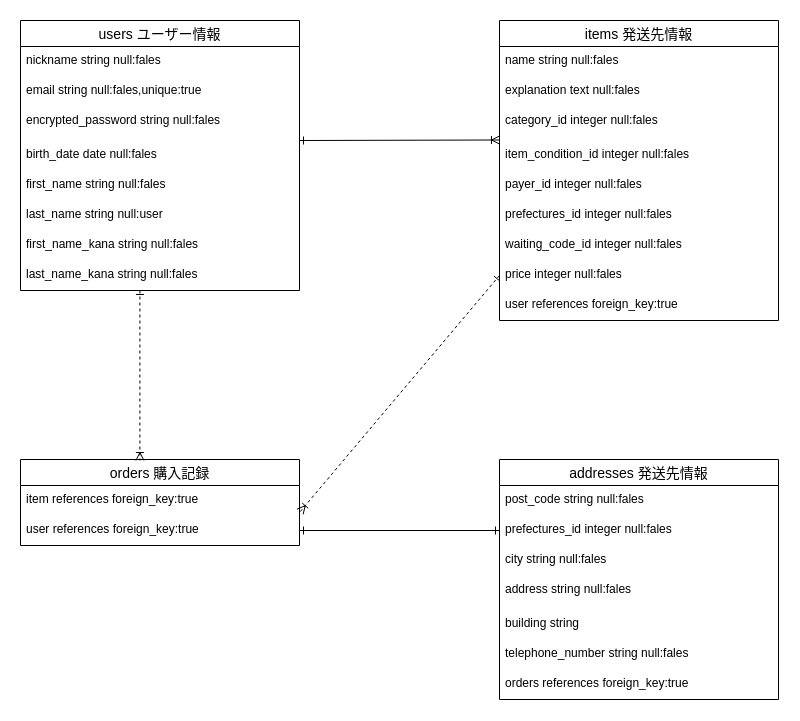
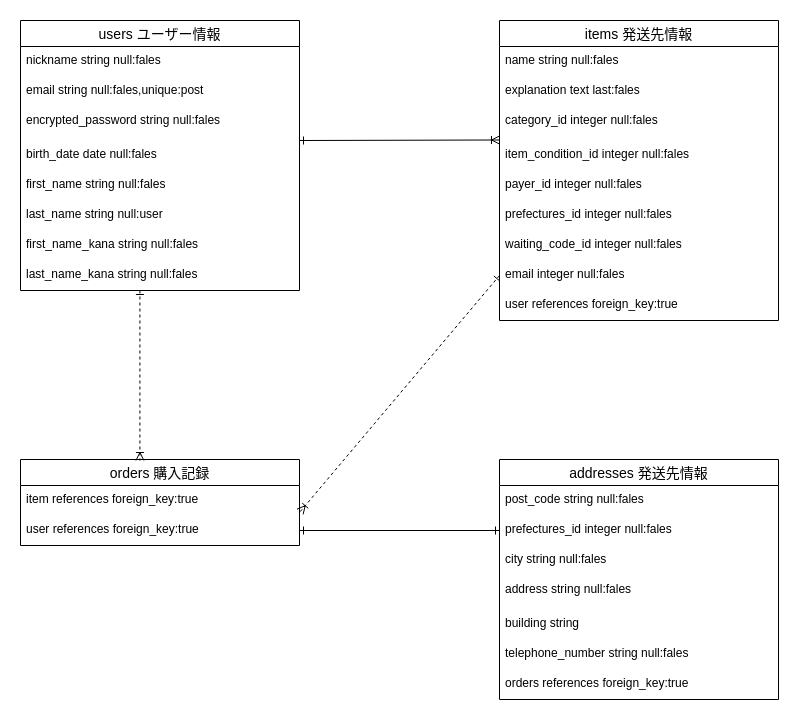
node "email string null:fales,unique:true": label "email string null:fales,unique:true" -> "email string null:fales,unique:post"
node "explanation text null:fales": label "explanation text null:fales" -> "explanation text last:fales"
node "price integer null:fales": label "price integer null:fales" -> "email integer null:fales"
